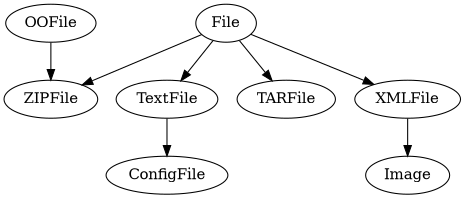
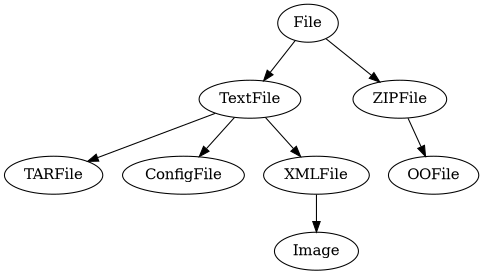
edge "OOFile" -> "ZIPFile": reversed
edge "File" -> "TARFile": now "TextFile" -> "TARFile"
edge "File" -> "XMLFile": now "TextFile" -> "XMLFile"
